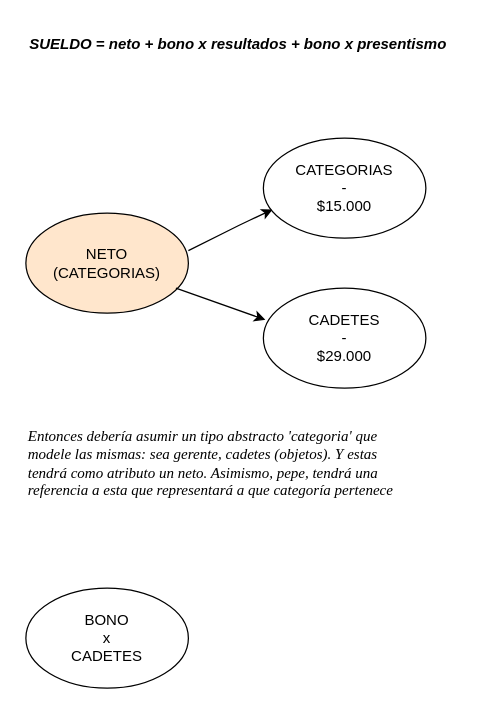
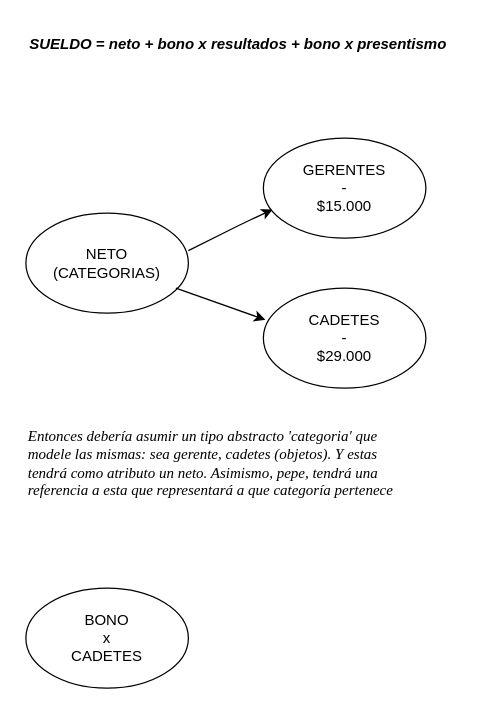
node "CATEGORIAS - $15.000": label "CATEGORIAS - $15.000" -> "GERENTES - $15.000"
node "NETO (CATEGORIAS)": fillcolor #ffe6cc -> #ffffff
